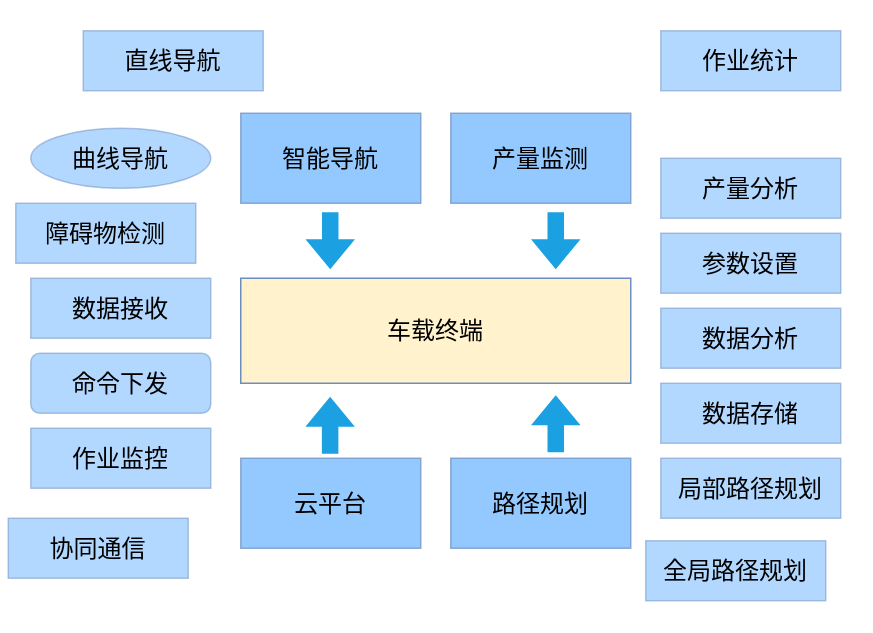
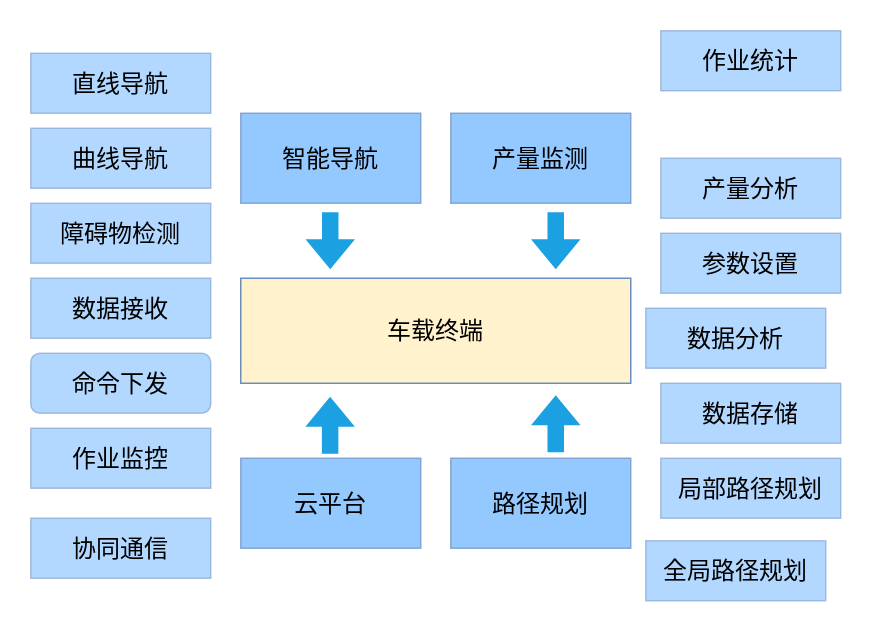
node "直线导航": moved (173, 61) -> (121, 83)
node "曲线导航": shape ellipse -> rectangle
node "障碍物检测": moved (106, 233) -> (121, 233)
node "数据分析": moved (751, 338) -> (736, 338)
node "协同通信": moved (98, 548) -> (121, 548)
